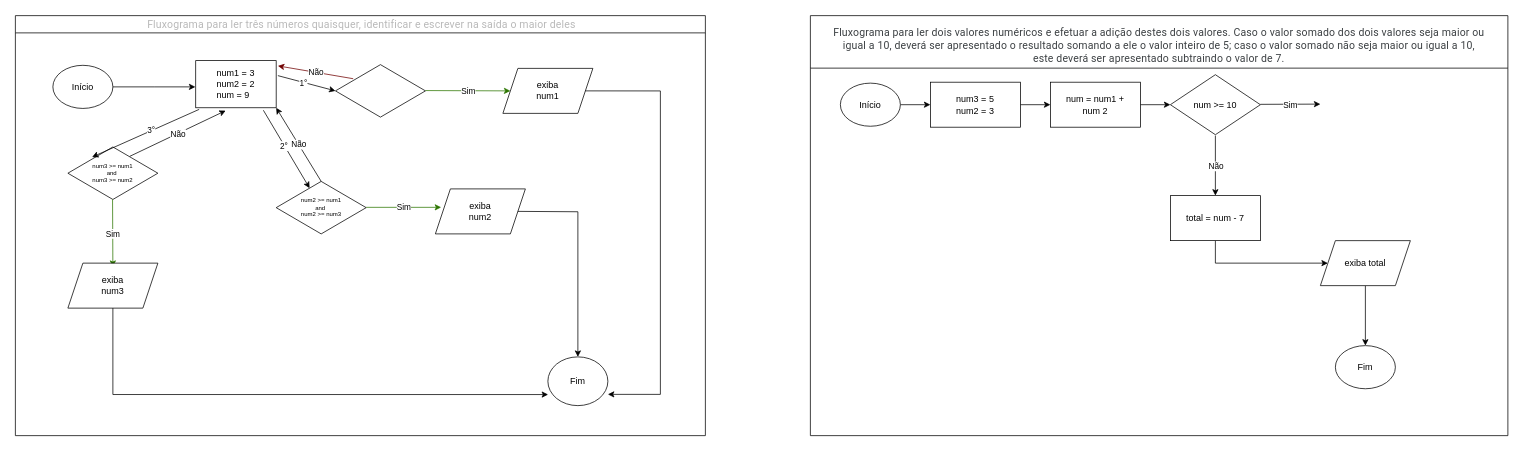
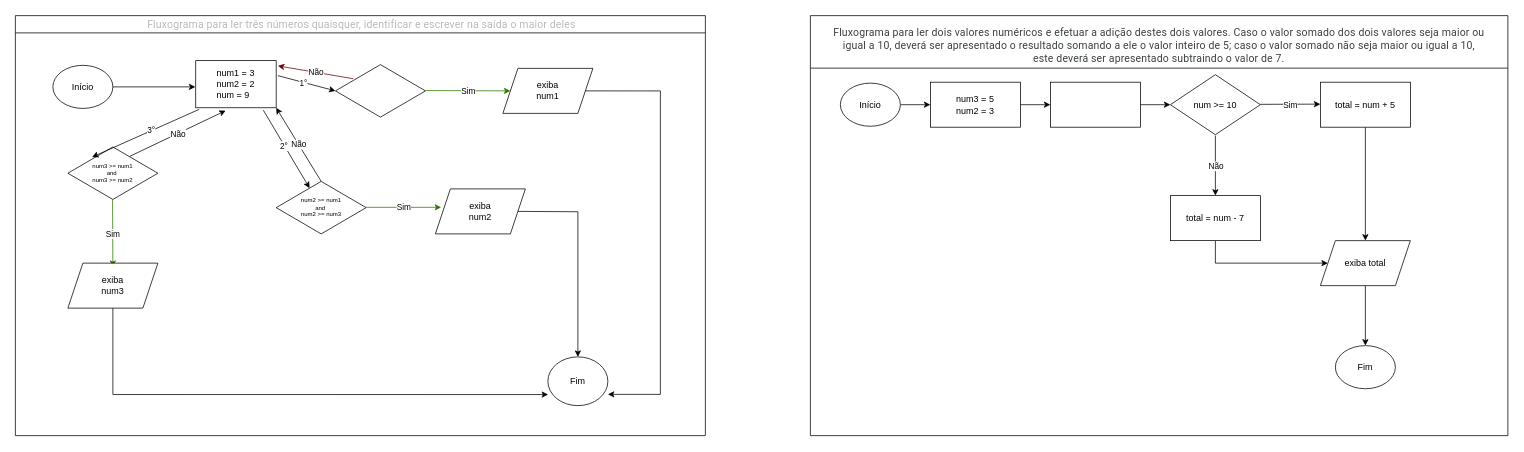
node "num = num1 + num 2": removed
node "total = num + 5": added
edge "total = num + 5" -> "exiba total": added
